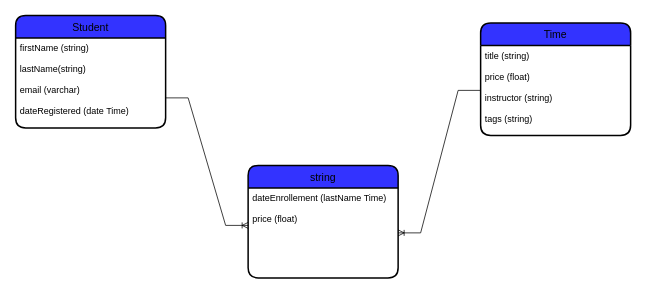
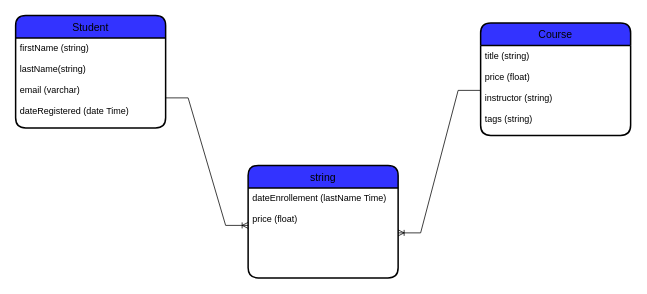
node "Time": label "Time" -> "Course"
